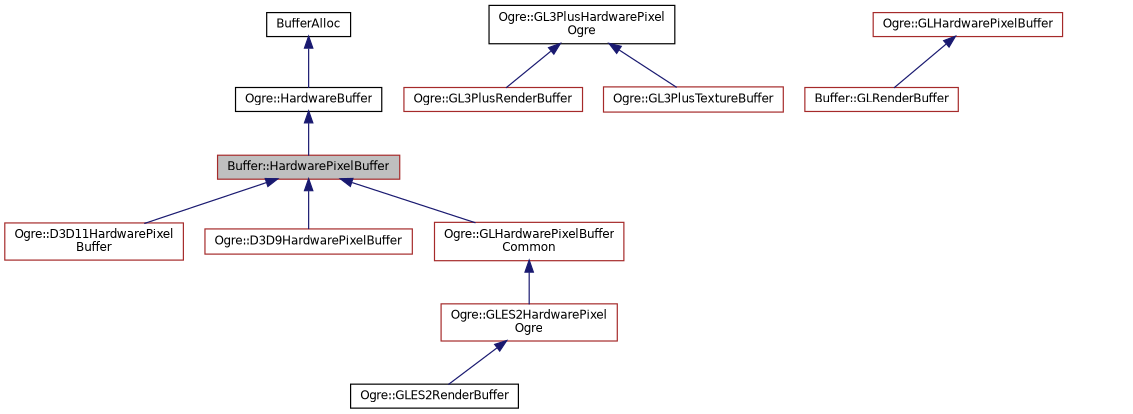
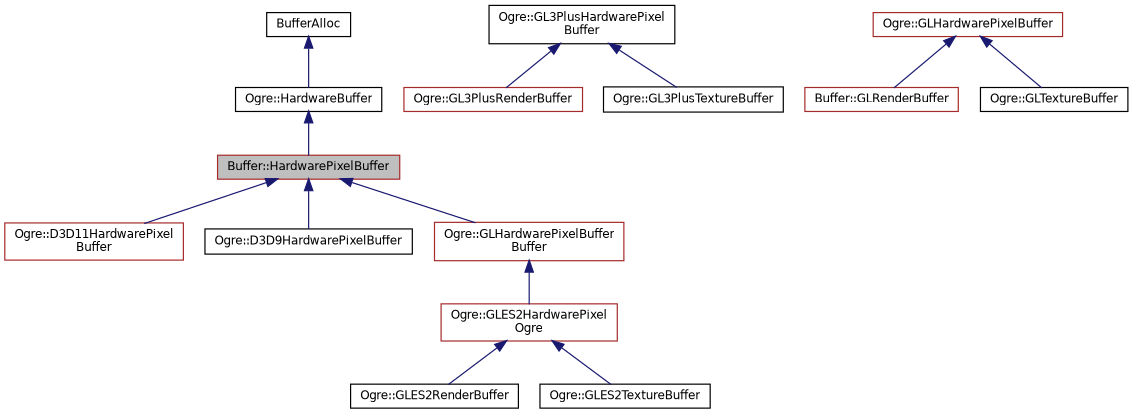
node "Ogre::GL3PlusHardwarePixel Ogre": label "Ogre::GL3PlusHardwarePixel Ogre" -> "Ogre::GL3PlusHardwarePixel Buffer"
node "Ogre::GL3PlusTextureBuffer": color brown -> black
node "Ogre::GLTextureBuffer": added
node "Ogre::D3D9HardwarePixelBuffer": color brown -> black
node "Ogre::GLHardwarePixelBuffer Common": label "Ogre::GLHardwarePixelBuffer Common" -> "Ogre::GLHardwarePixelBuffer Buffer"
node "Ogre::GLES2TextureBuffer": added
